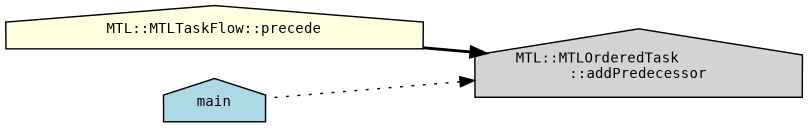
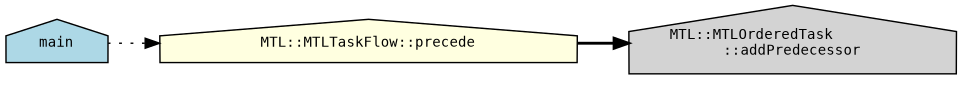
edge "main" -> "MTL::MTLOrderedTask ::addPredecessor": now "main" -> "MTL::MTLTaskFlow::precede"
